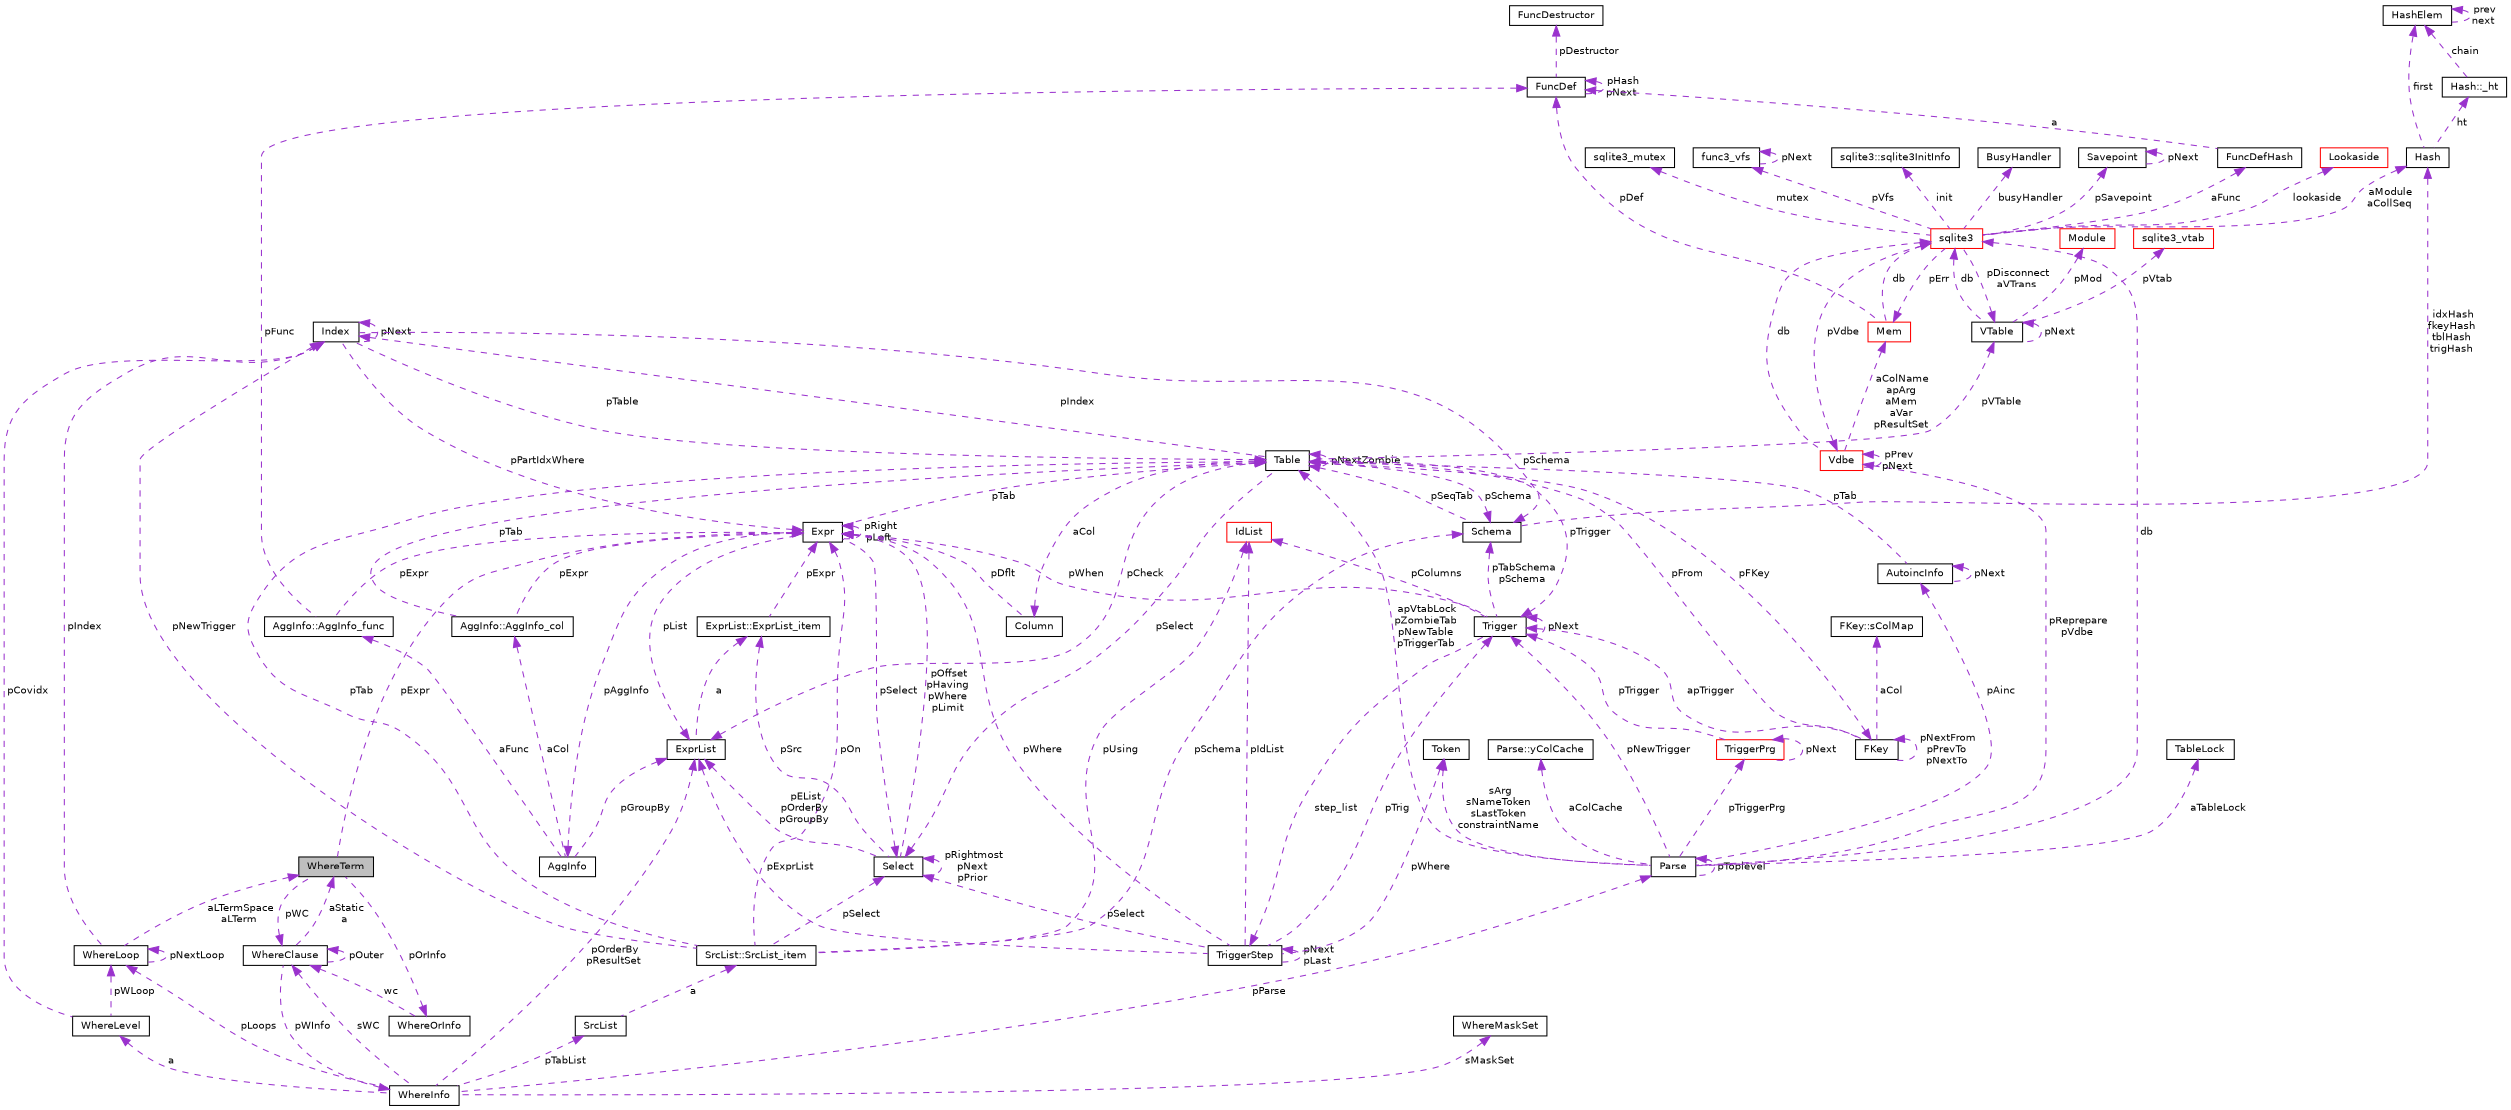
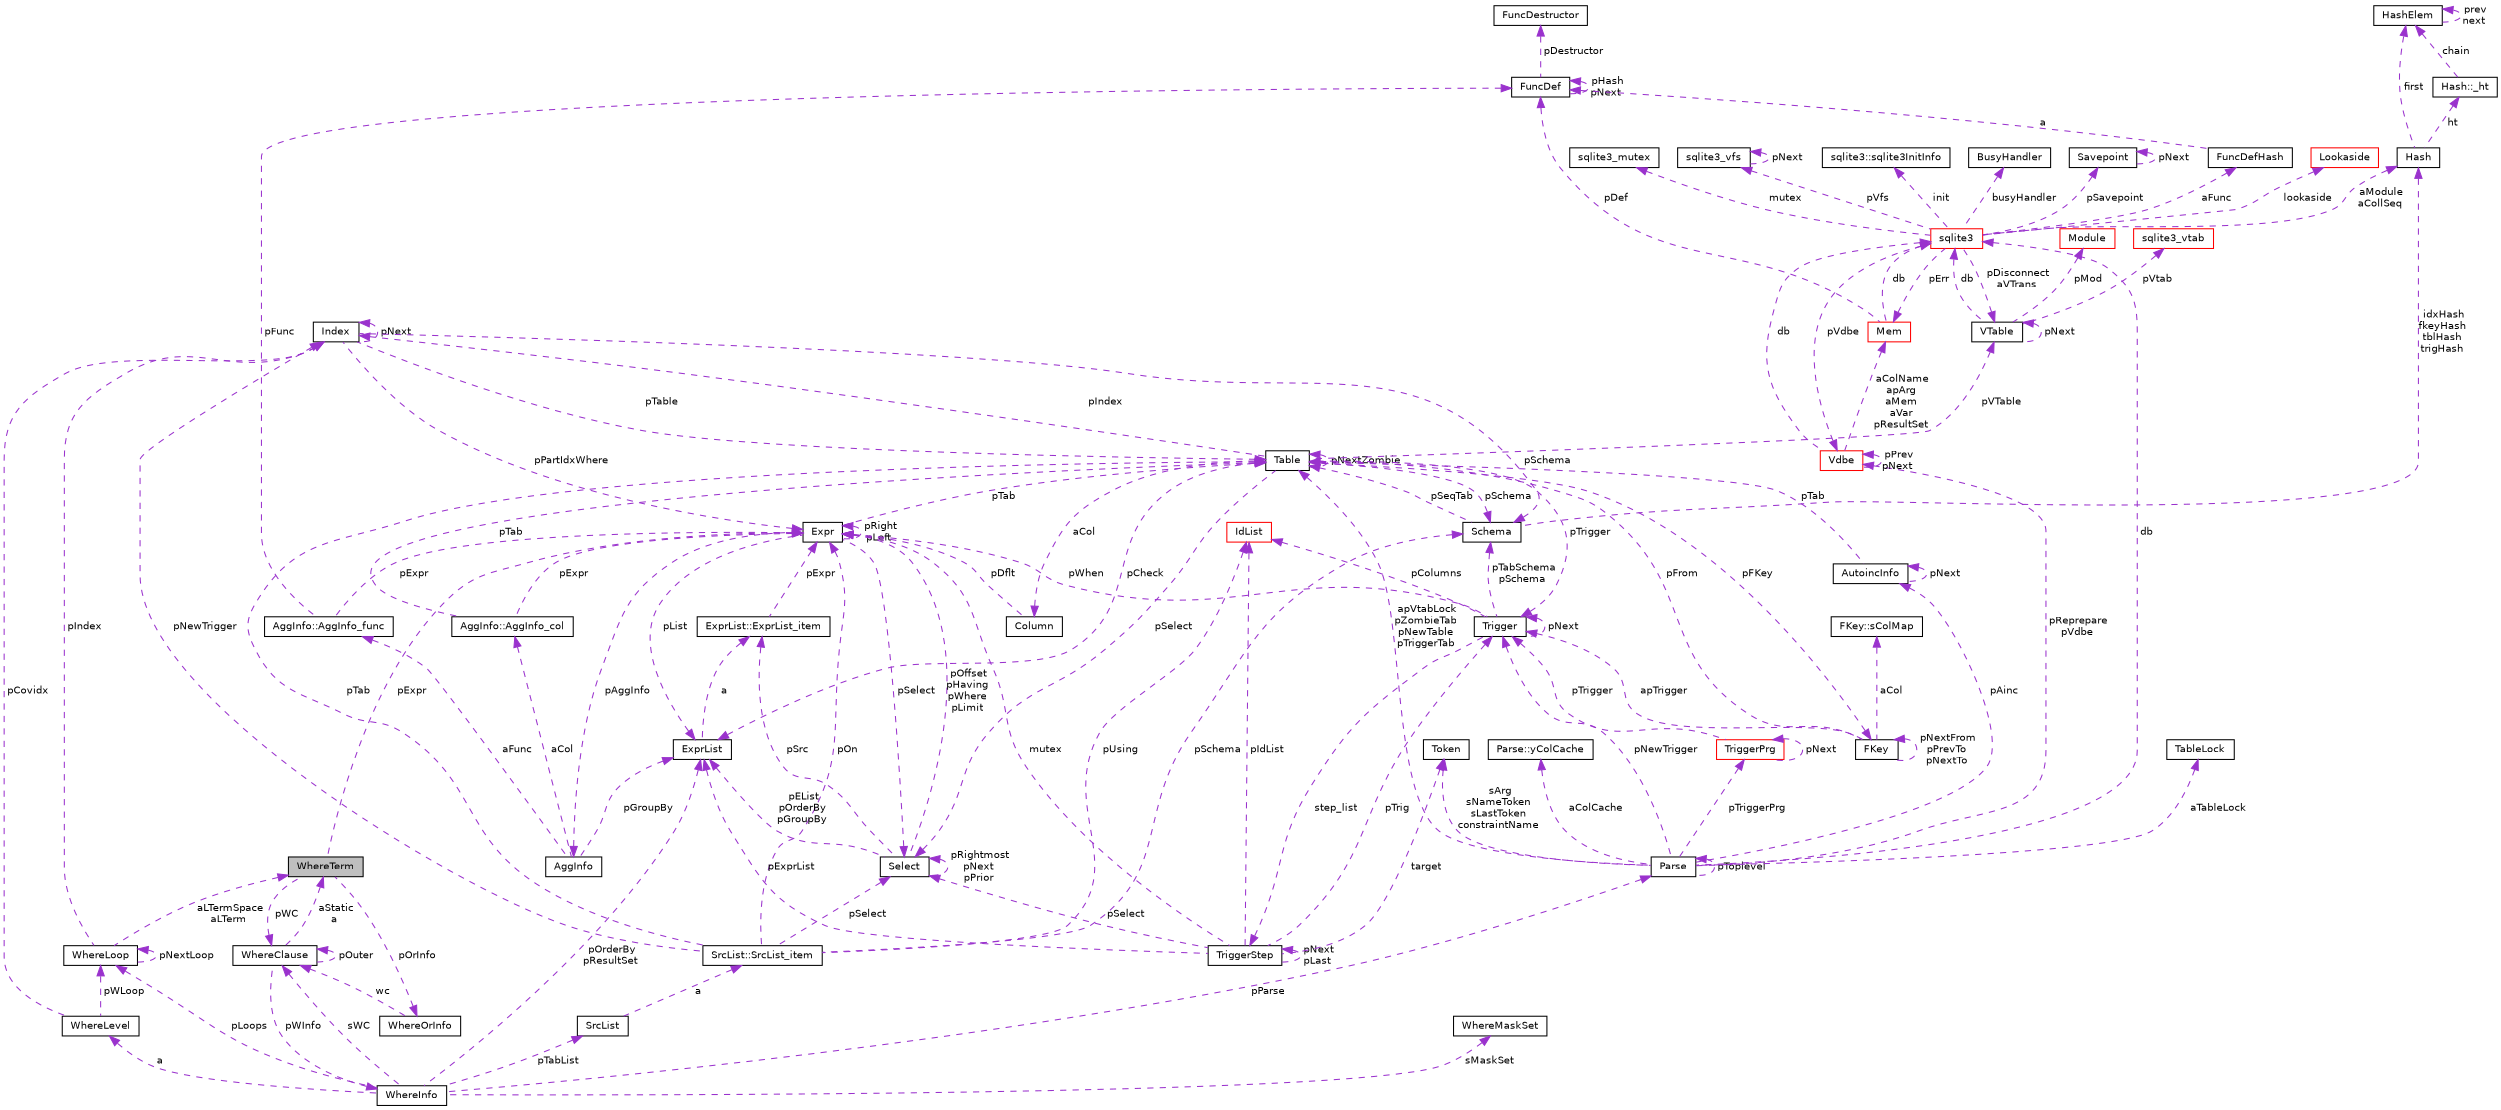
node "func3_vfs": label "func3_vfs" -> "sqlite3_vfs"
edge "TriggerStep" -> "Expr": label " pWhere" -> " mutex"
edge "TriggerStep" -> "Token": label " pWhere" -> " target"
